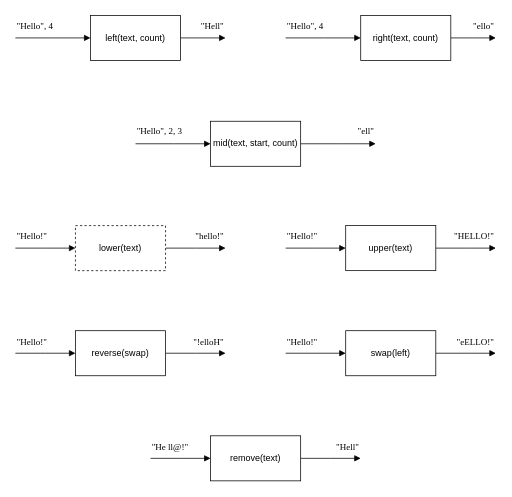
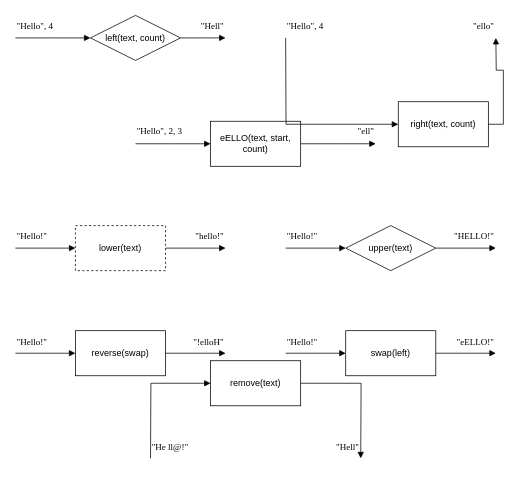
node "left(text, count)": shape rectangle -> diamond
node "right(text, count)": moved (405, 38) -> (443, 124)
node "mid(text, start, count)": label "mid(text, start, count)" -> "eELLO(text, start, count)"
node "upper(text)": shape rectangle -> diamond
node "remove(text)": moved (255, 458) -> (255, 383)
